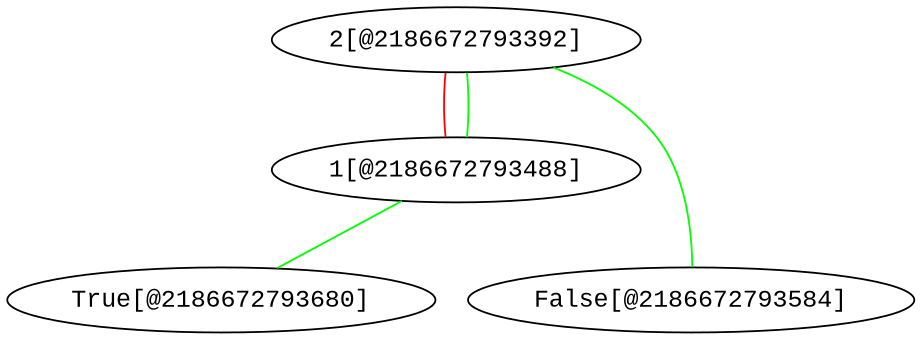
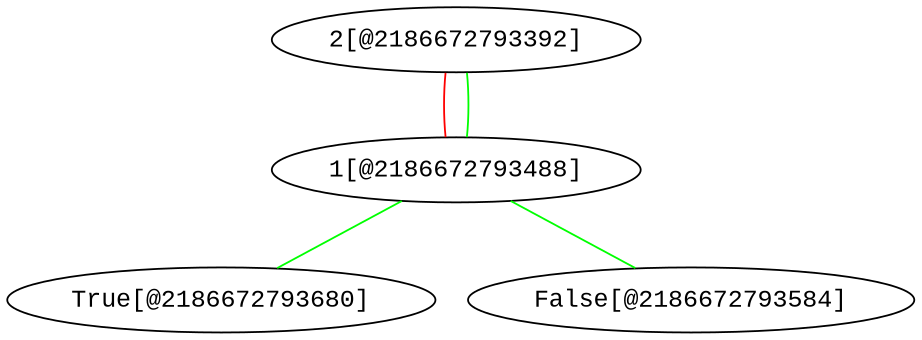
edge "2[@2186672793392]" -- "False[@2186672793584]": now "1[@2186672793488]" -- "False[@2186672793584]"
